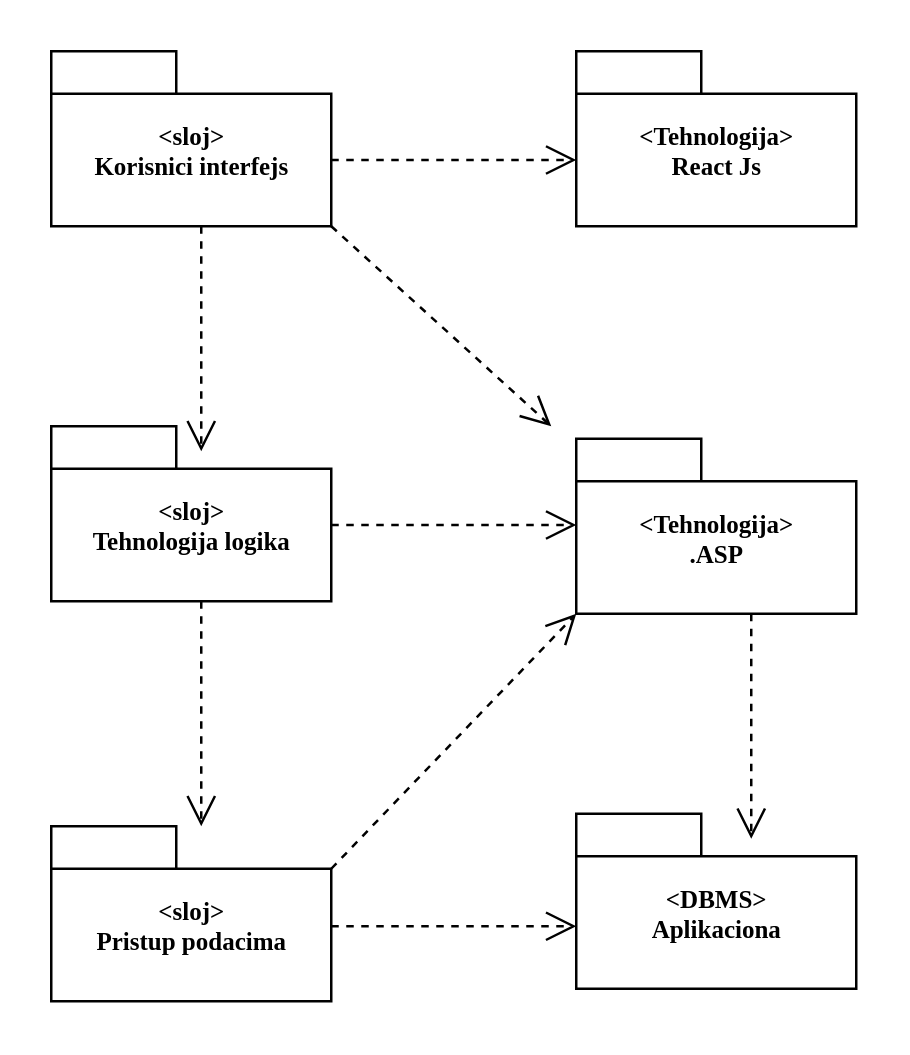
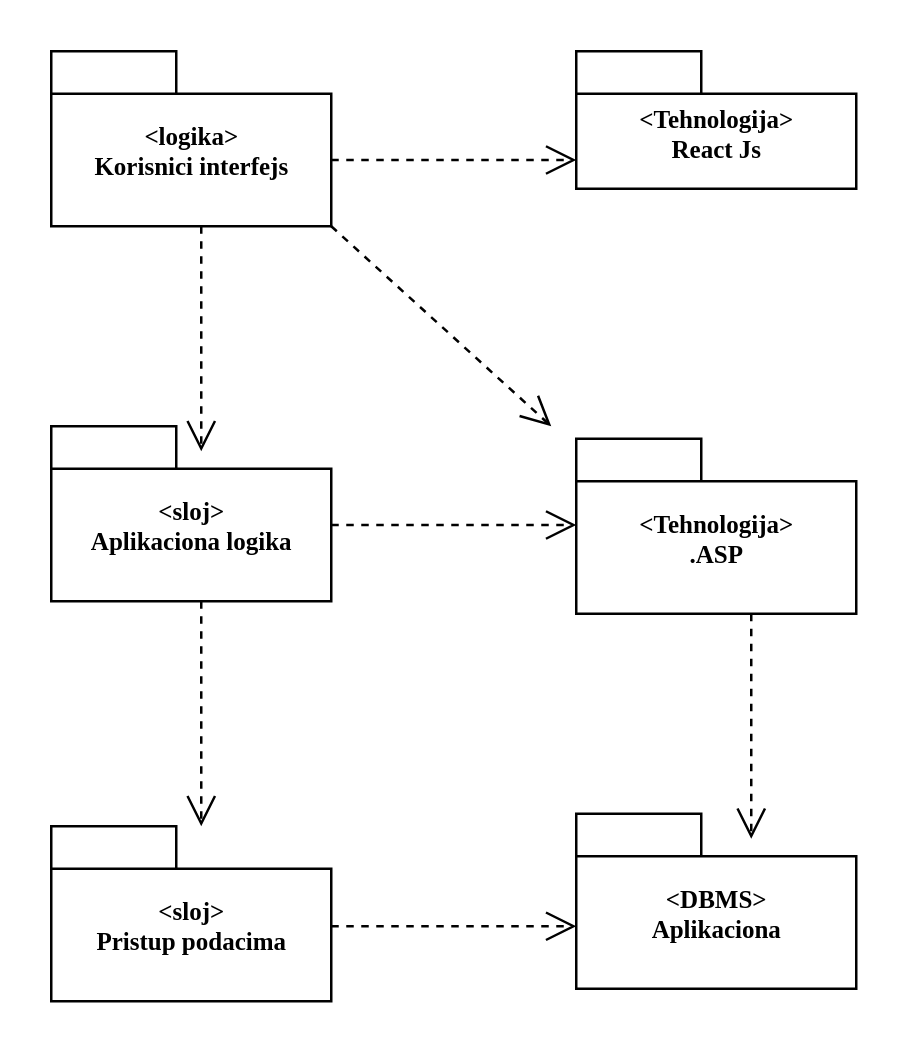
node "<Tehnologija> React Js": size 280x175 -> 280x138
node "<sloj> Korisnici interfejs": label "<sloj> Korisnici interfejs" -> "<logika> Korisnici interfejs"
node "<sloj> Tehnologija logika": label "<sloj> Tehnologija logika" -> "<sloj> Aplikaciona logika"
edge "<sloj> Pristup podacima" -> "<Tehnologija> .ASP": removed
